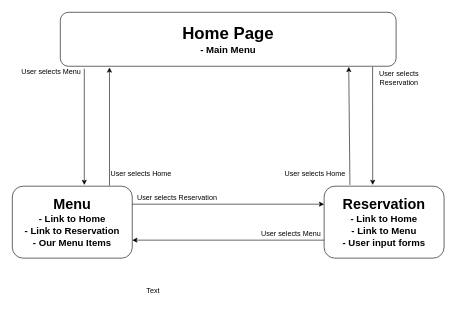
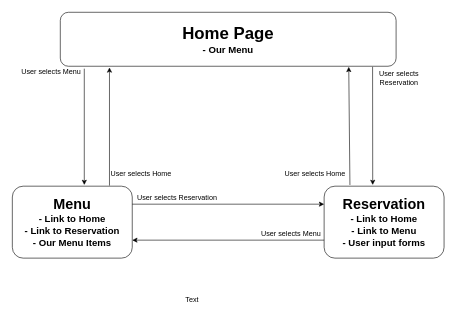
node "Home Page - Main Menu": label "Home Page - Main Menu" -> "Home Page - Our Menu"
node "Text": moved (153, 291) -> (192, 300)
